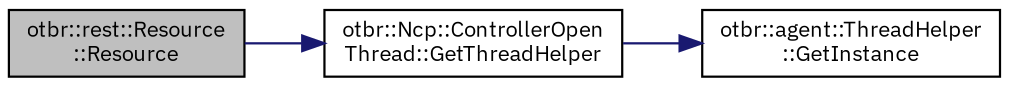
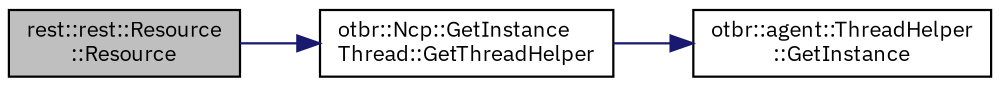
node "otbr::rest::Resource ::Resource": label "otbr::rest::Resource ::Resource" -> "rest::rest::Resource ::Resource"
node "otbr::Ncp::ControllerOpen Thread::GetThreadHelper": label "otbr::Ncp::ControllerOpen Thread::GetThreadHelper" -> "otbr::Ncp::GetInstance Thread::GetThreadHelper"
